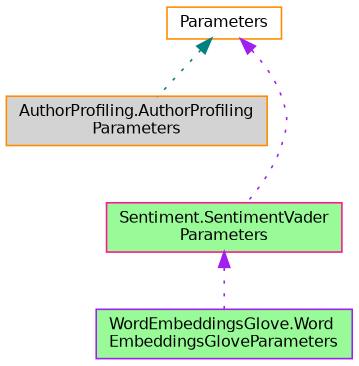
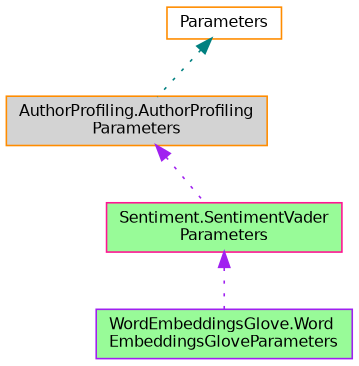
edge "Sentiment.SentimentVader Parameters" -> "Parameters": now "Sentiment.SentimentVader Parameters" -> "AuthorProfiling.AuthorProfiling Parameters"
